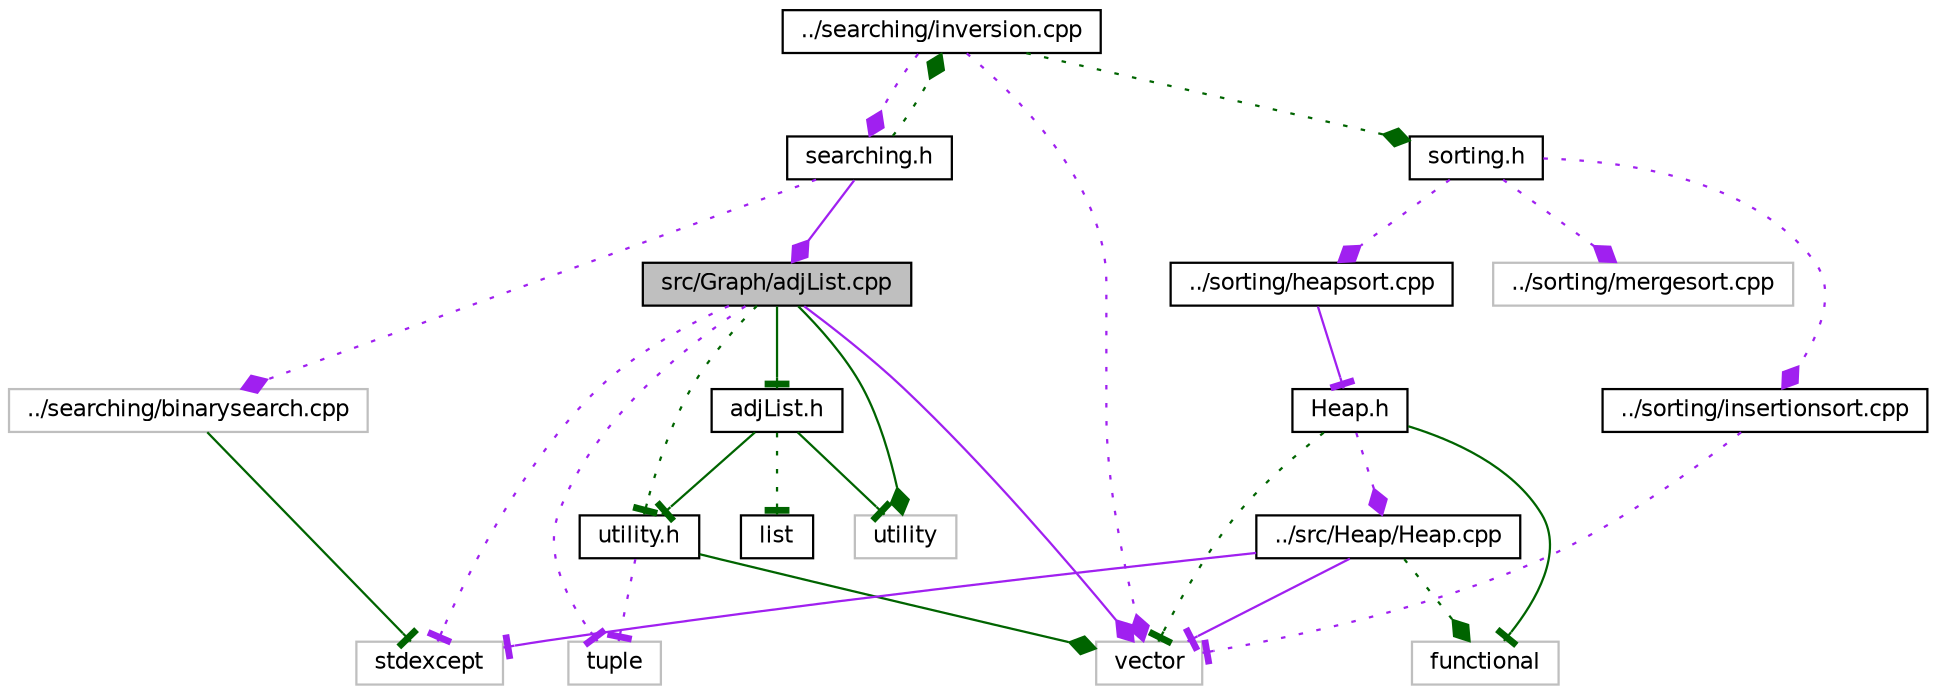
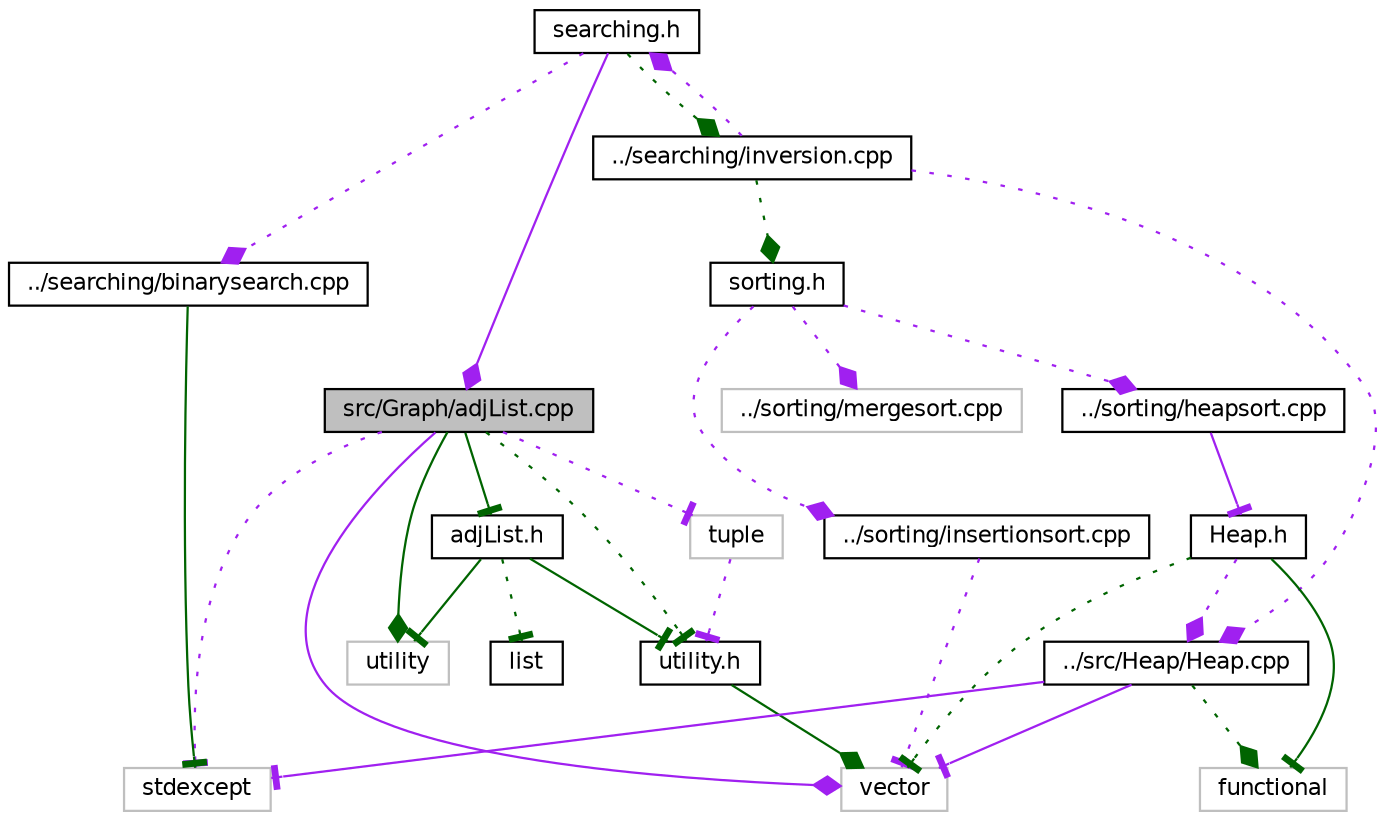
edge "../searching/inversion.cpp" -> "vector": now "../searching/inversion.cpp" -> "../src/Heap/Heap.cpp"
node "../searching/binarysearch.cpp": color grey75 -> black
edge "utility.h" -> "tuple": reversed
